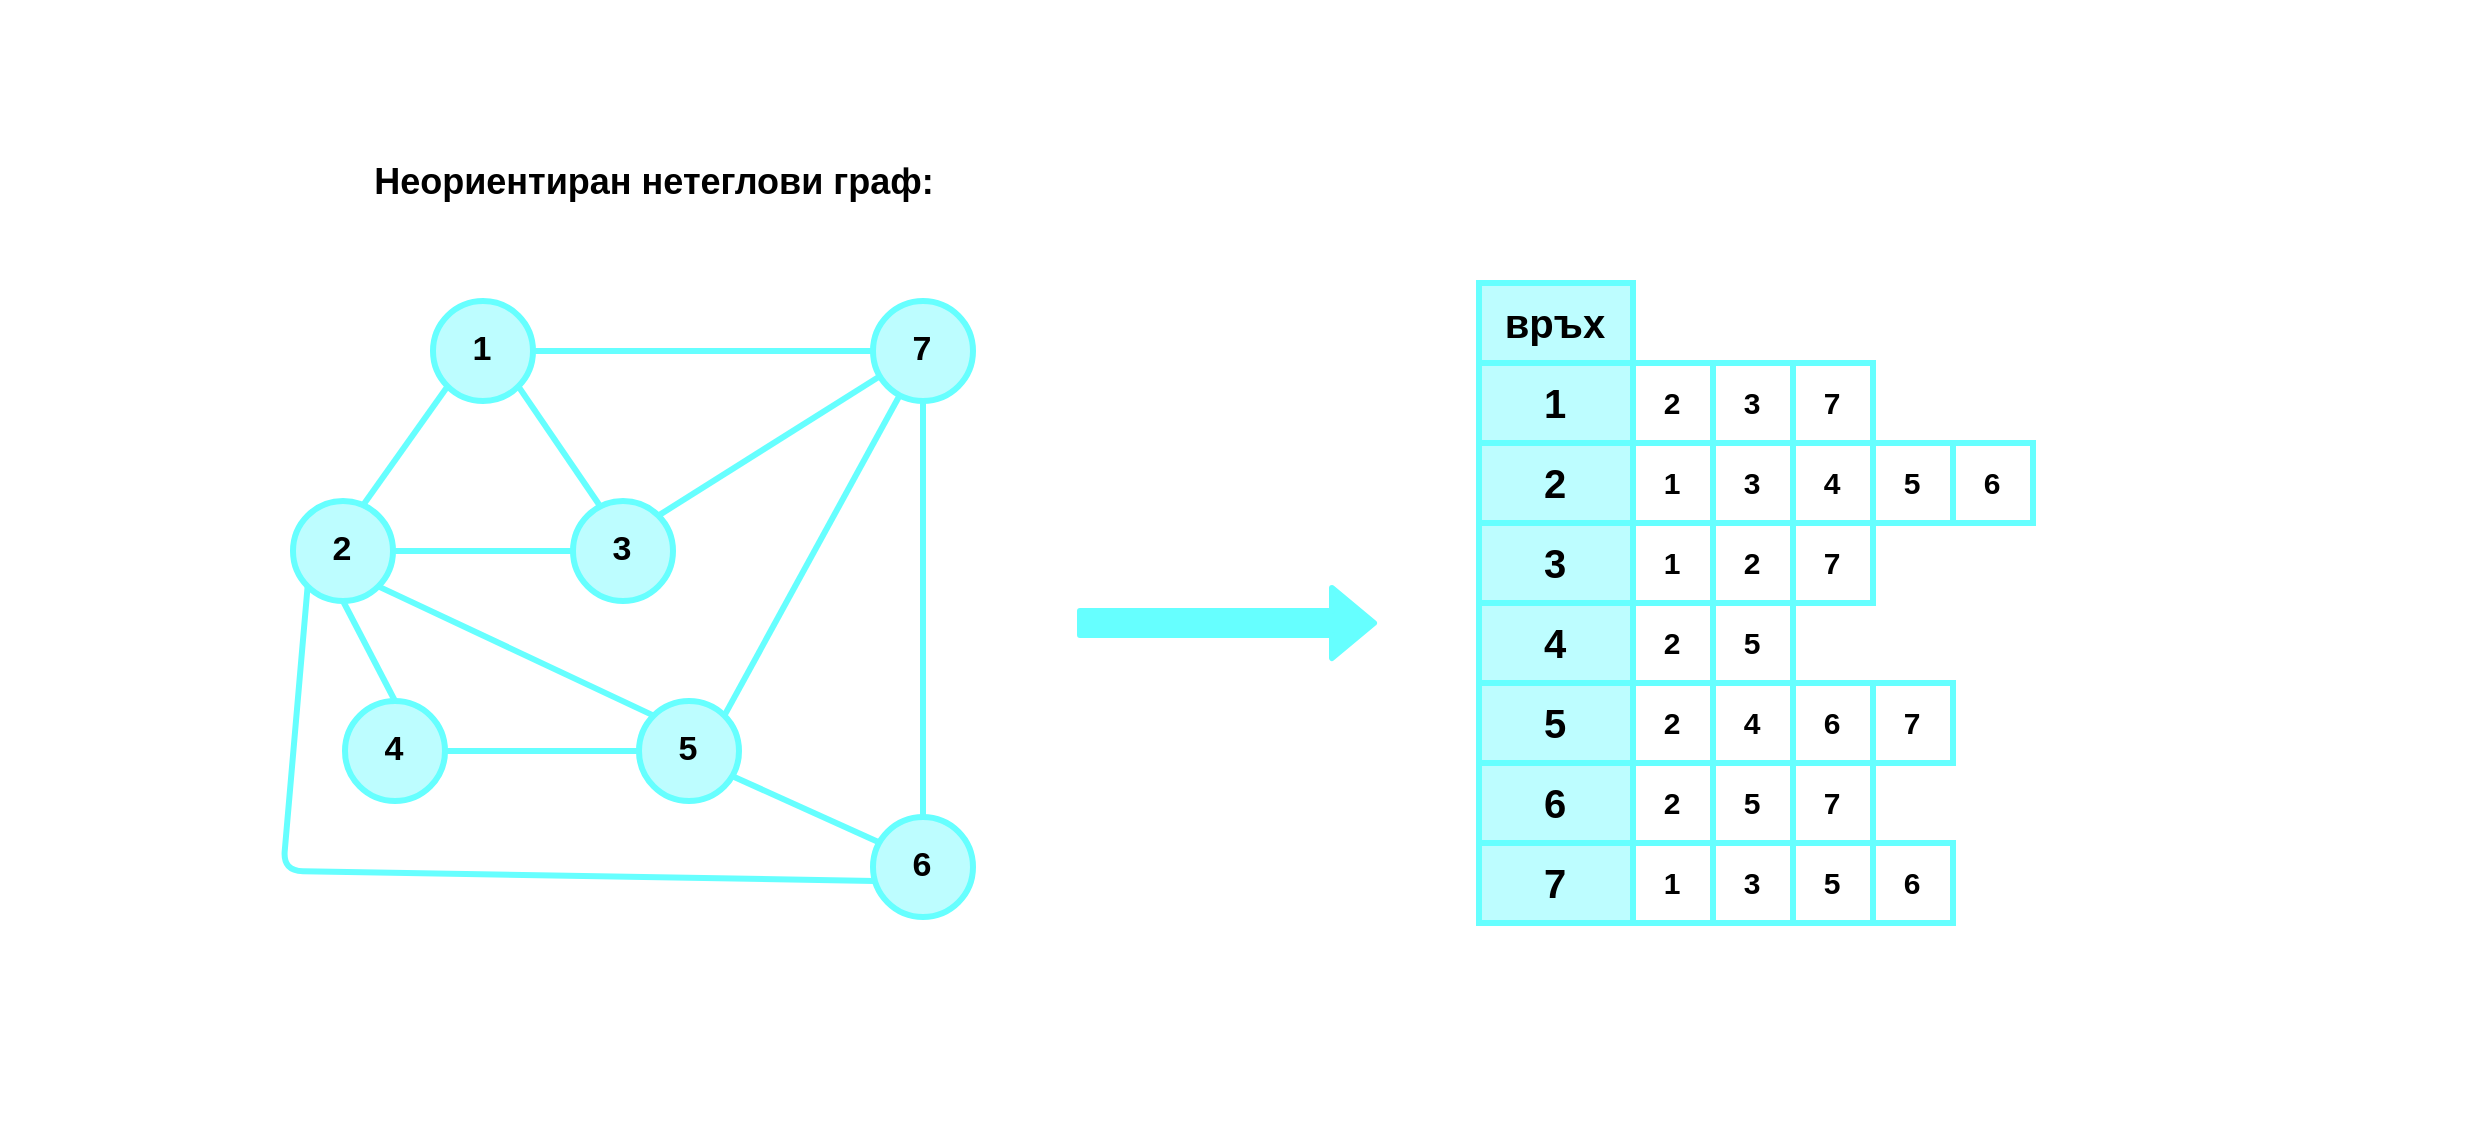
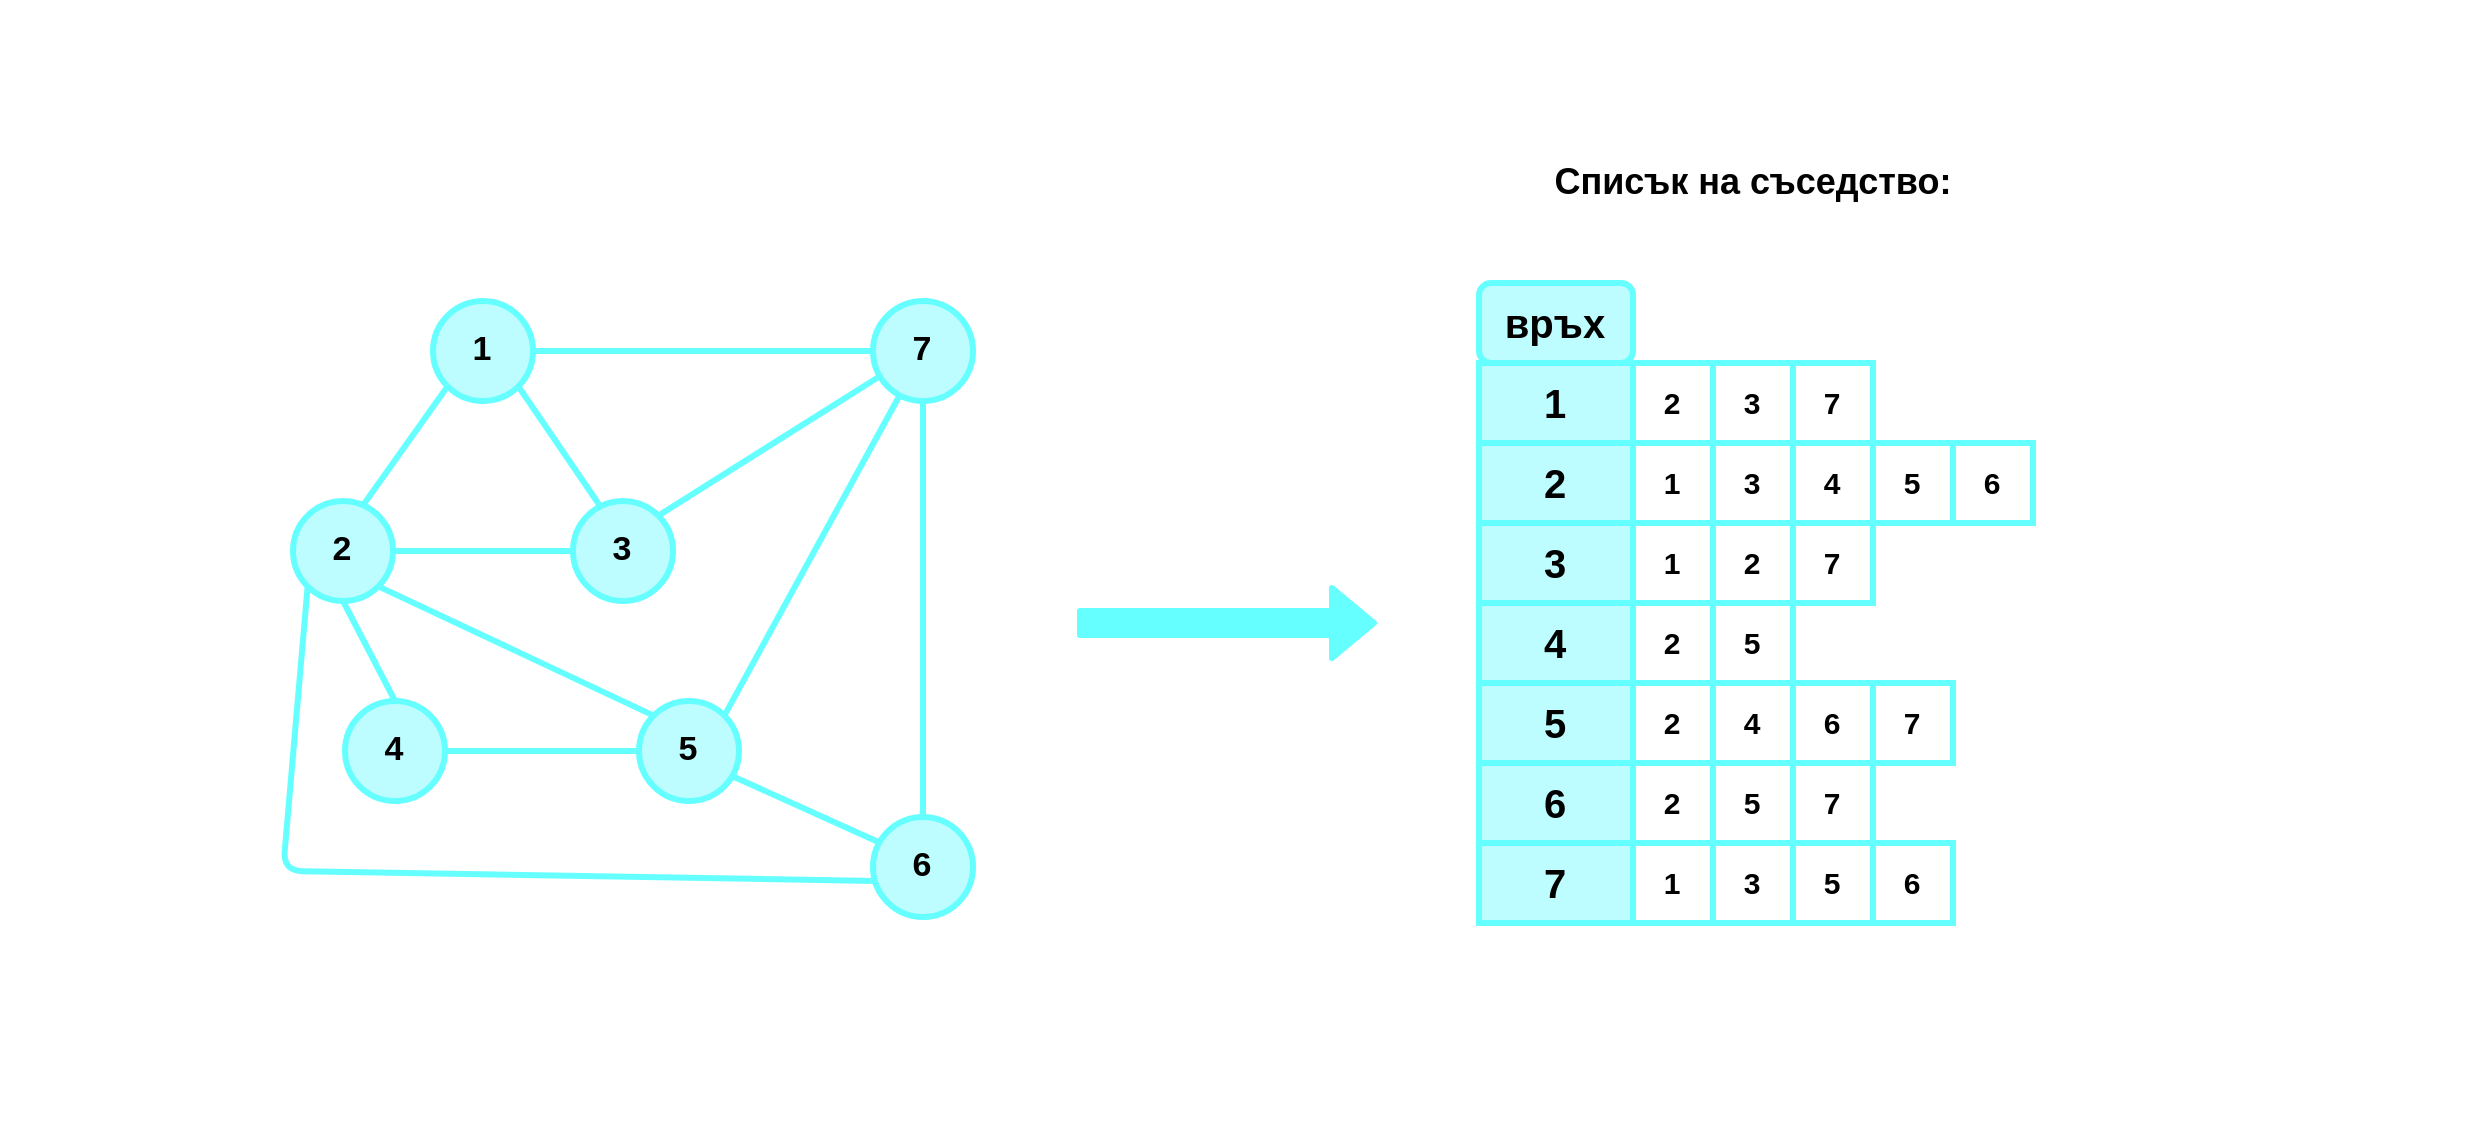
node "Неориентиран нетеглови граф:": removed
node "Списък на съседство:": added
node "връх": shape rectangle -> rounded rectangle
